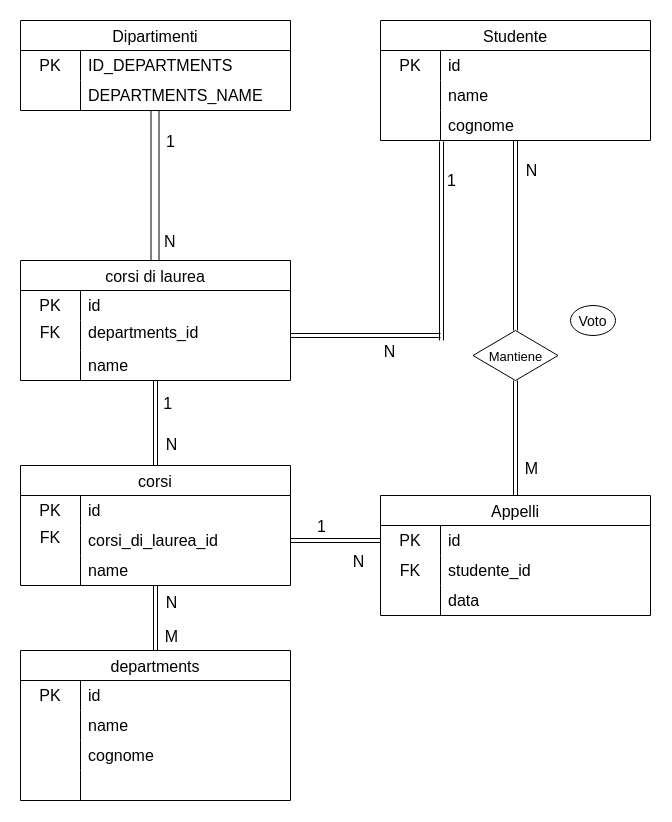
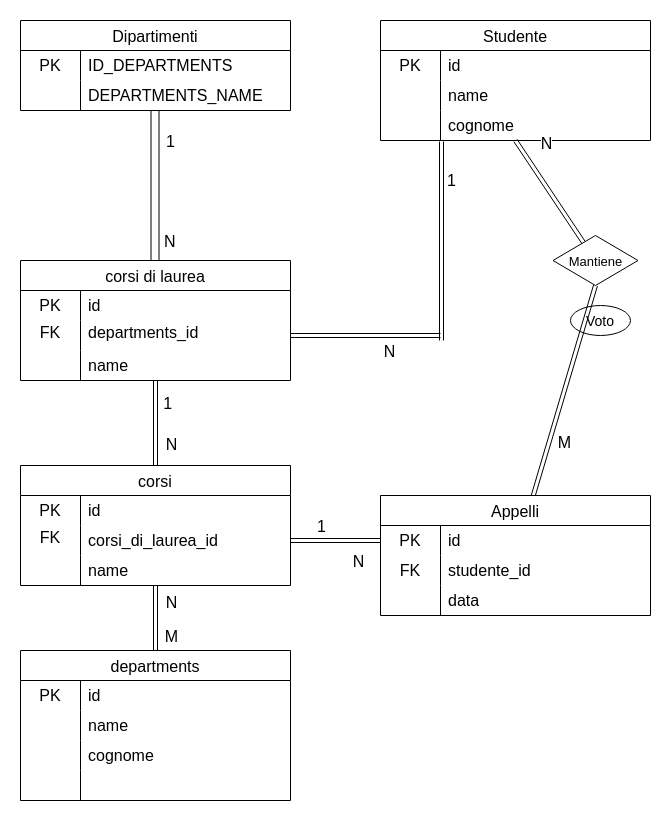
node "Voto": size 45x30 -> 60x30
node "Mantiene": moved (516, 356) -> (596, 261)
